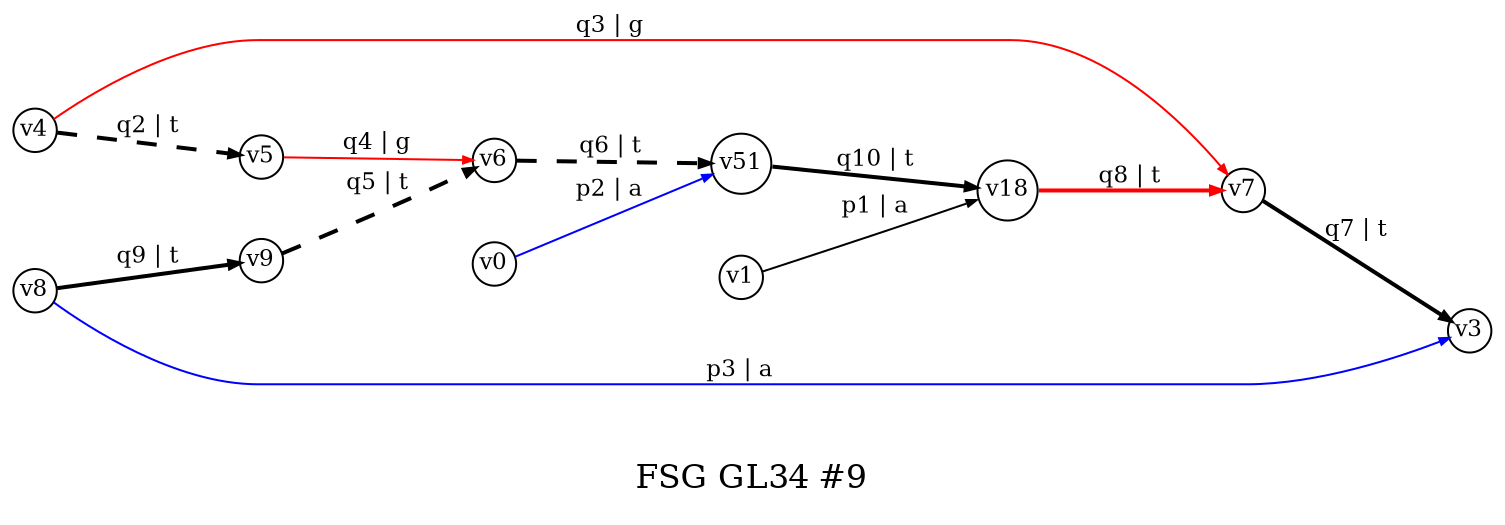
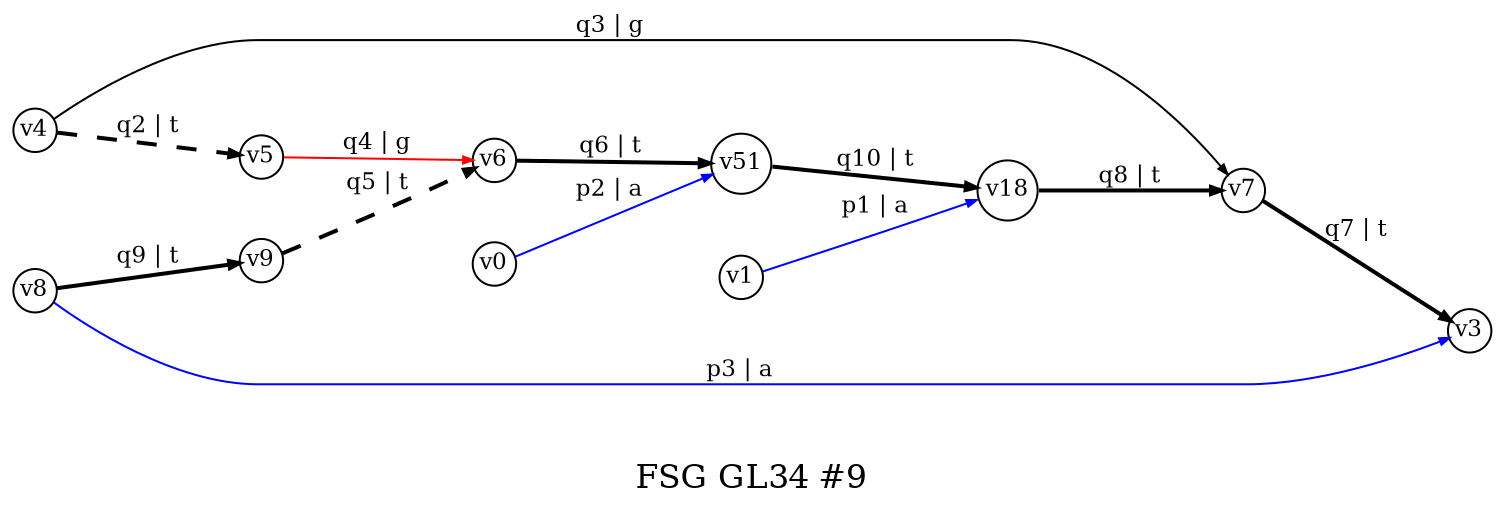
edge "v4" -> "v7": color red -> black
edge "v6" -> "v51": style dashed -> solid
edge "v18" -> "v7": color red -> black
edge "v1" -> "v18": color black -> blue
